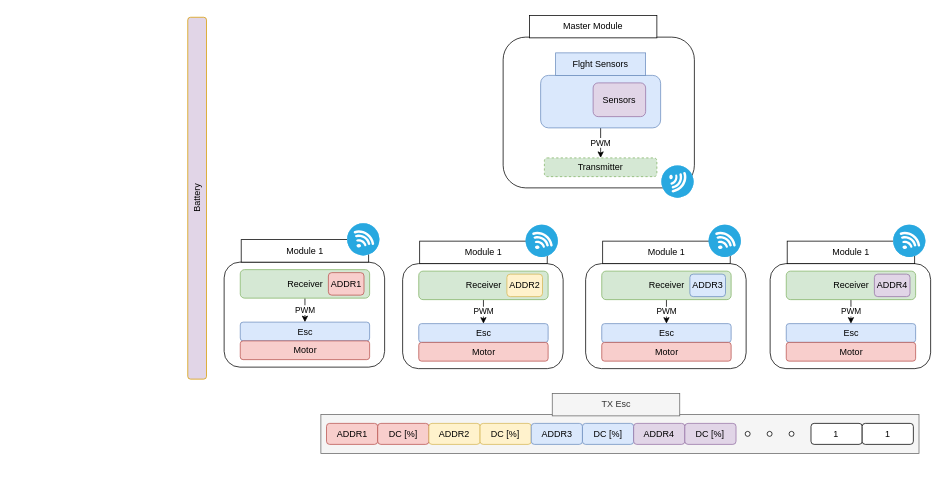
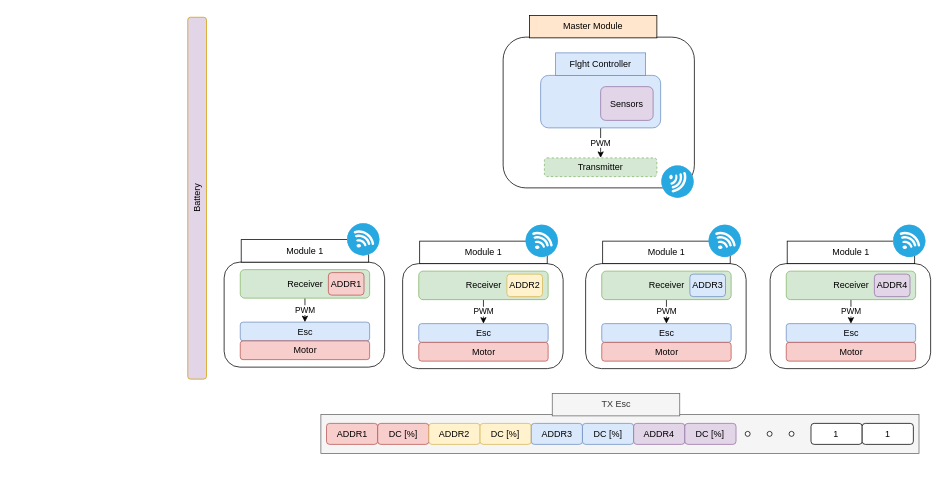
node "Master Module": fillcolor #ffffff -> #ffe6cc
node "Flght Sensors": label "Flght Sensors" -> "Flght Controller"
node "Sensors": moved (619, 100) -> (627, 104)
